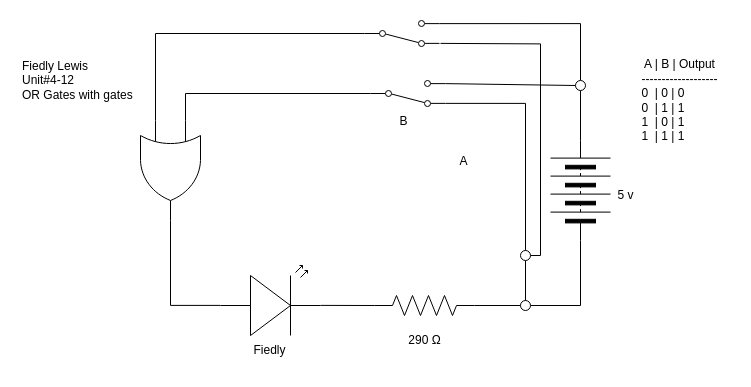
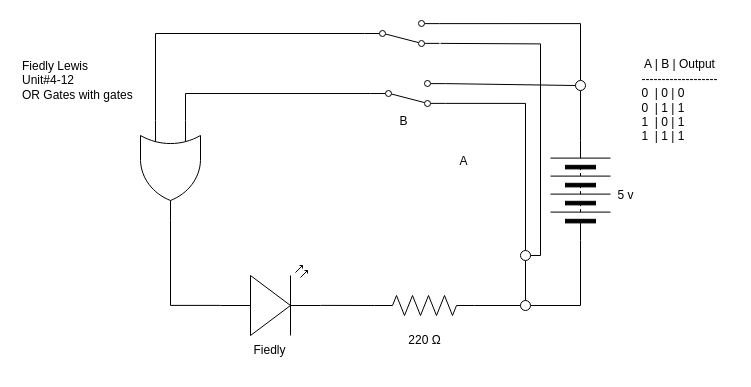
node "290 Ω": label "290 Ω" -> "220 Ω"
